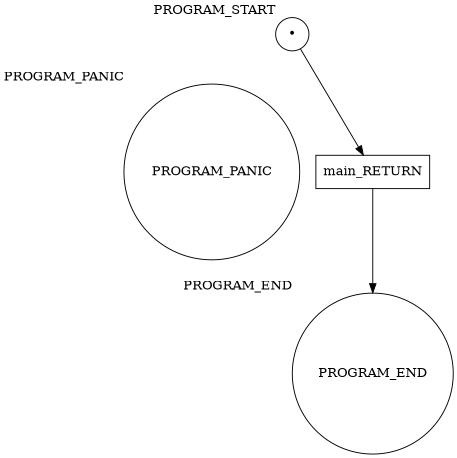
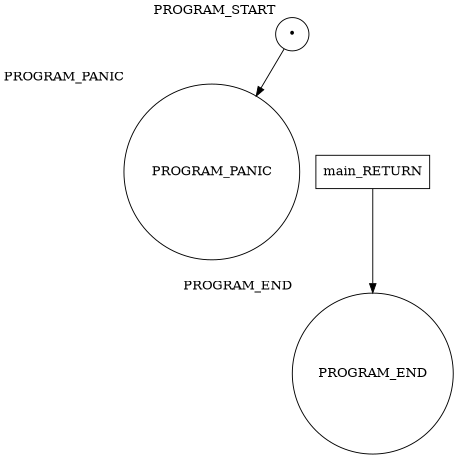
edge "• PROGRAM_START" -> "main_RETURN": now "• PROGRAM_START" -> "PROGRAM_PANIC PROGRAM_PANIC"
